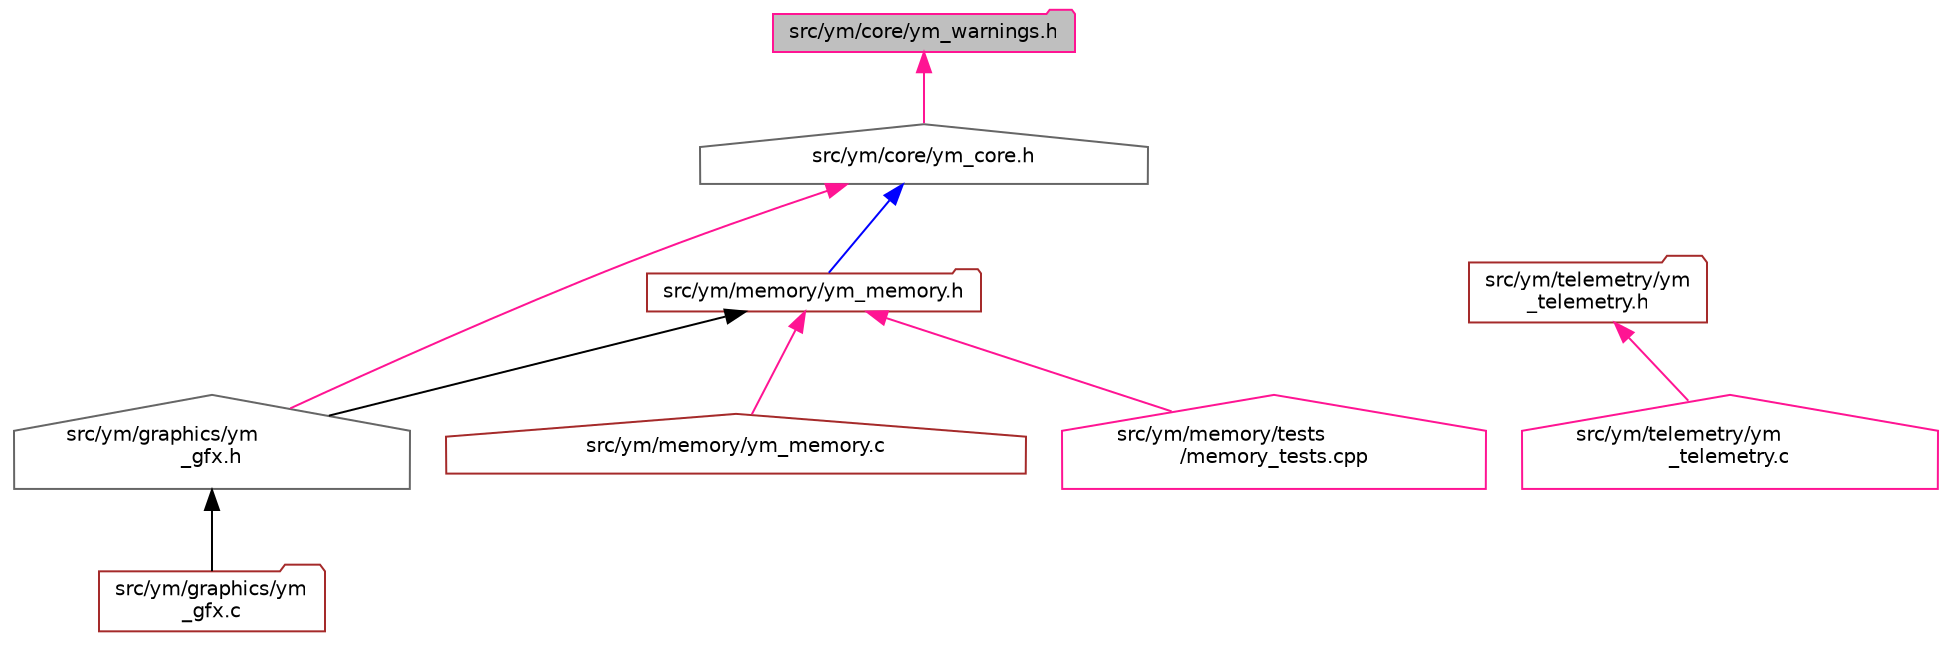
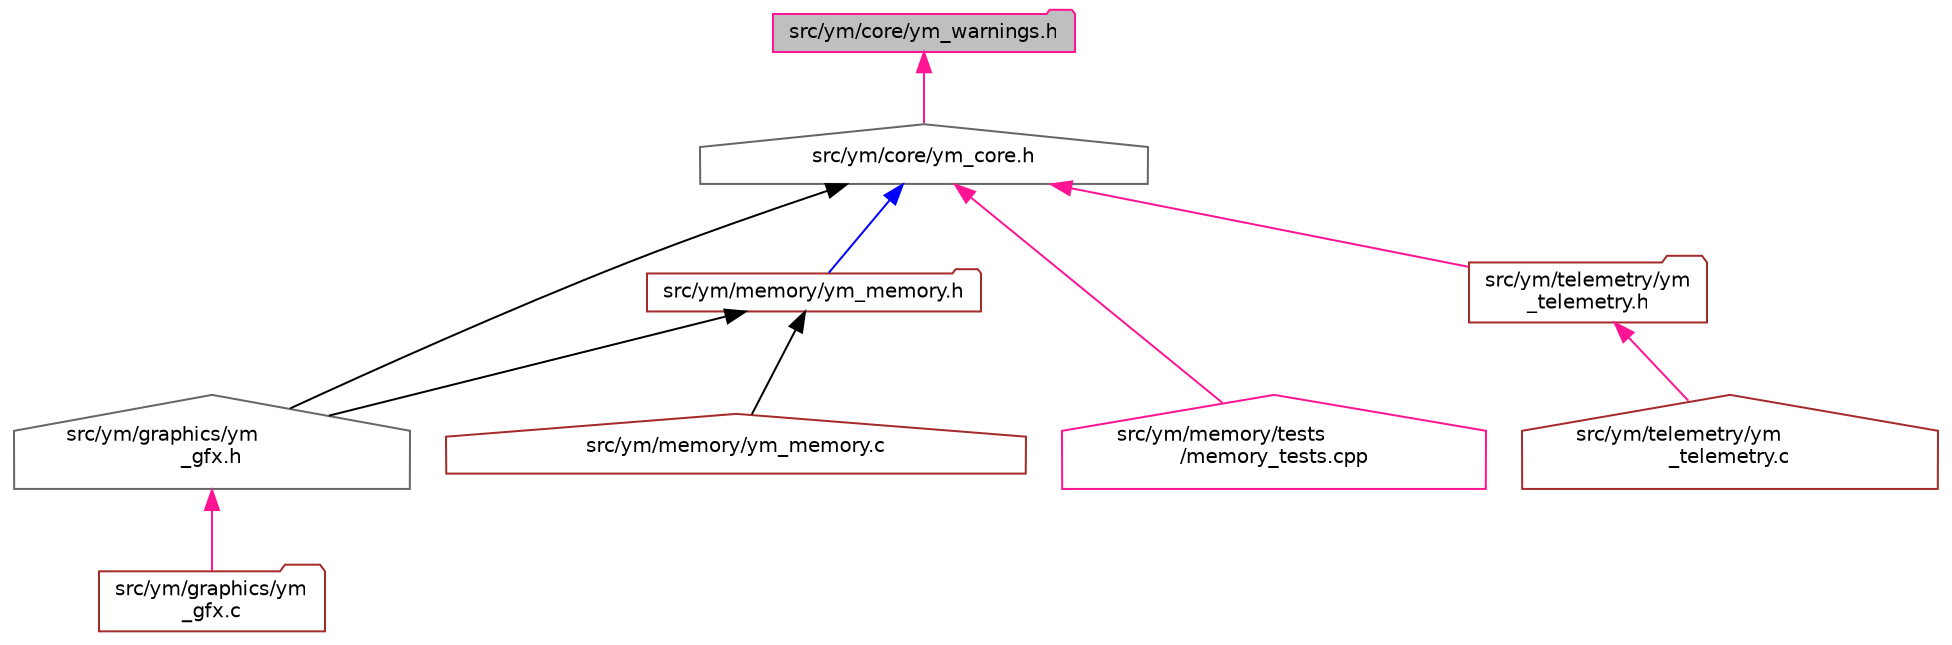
edge "src/ym/telemetry/ym _telemetry.h" -> "src/ym/core/ym_core.h": added
edge "src/ym/graphics/ym _gfx.h" -> "src/ym/core/ym_core.h": color deeppink -> black
edge "src/ym/memory/tests /memory_tests.cpp" -> "src/ym/memory/ym_memory.h": now "src/ym/memory/tests /memory_tests.cpp" -> "src/ym/core/ym_core.h"
edge "src/ym/memory/ym_memory.c" -> "src/ym/memory/ym_memory.h": color deeppink -> black
node "src/ym/telemetry/ym _telemetry.c": color deeppink -> brown
edge "src/ym/graphics/ym _gfx.c" -> "src/ym/graphics/ym _gfx.h": color black -> deeppink
